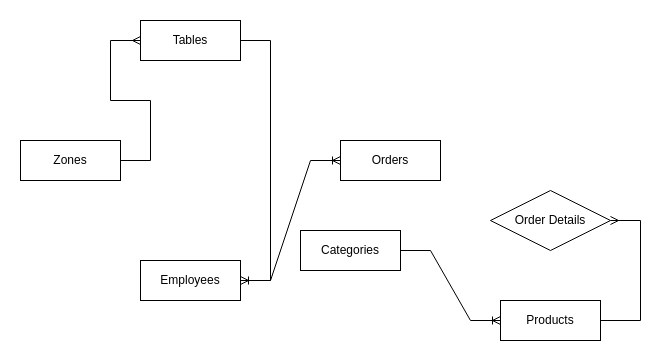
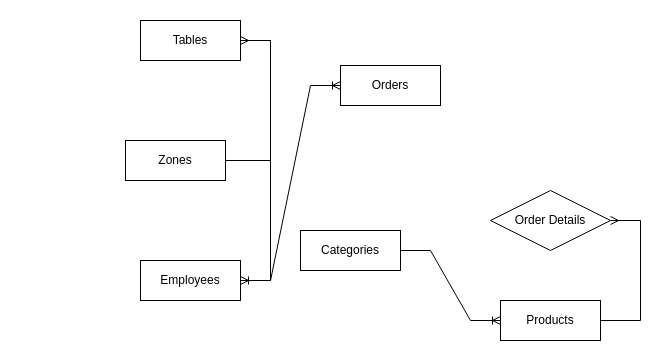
node "Zones": moved (71, 161) -> (176, 161)
node "Orders": moved (391, 161) -> (391, 86)
